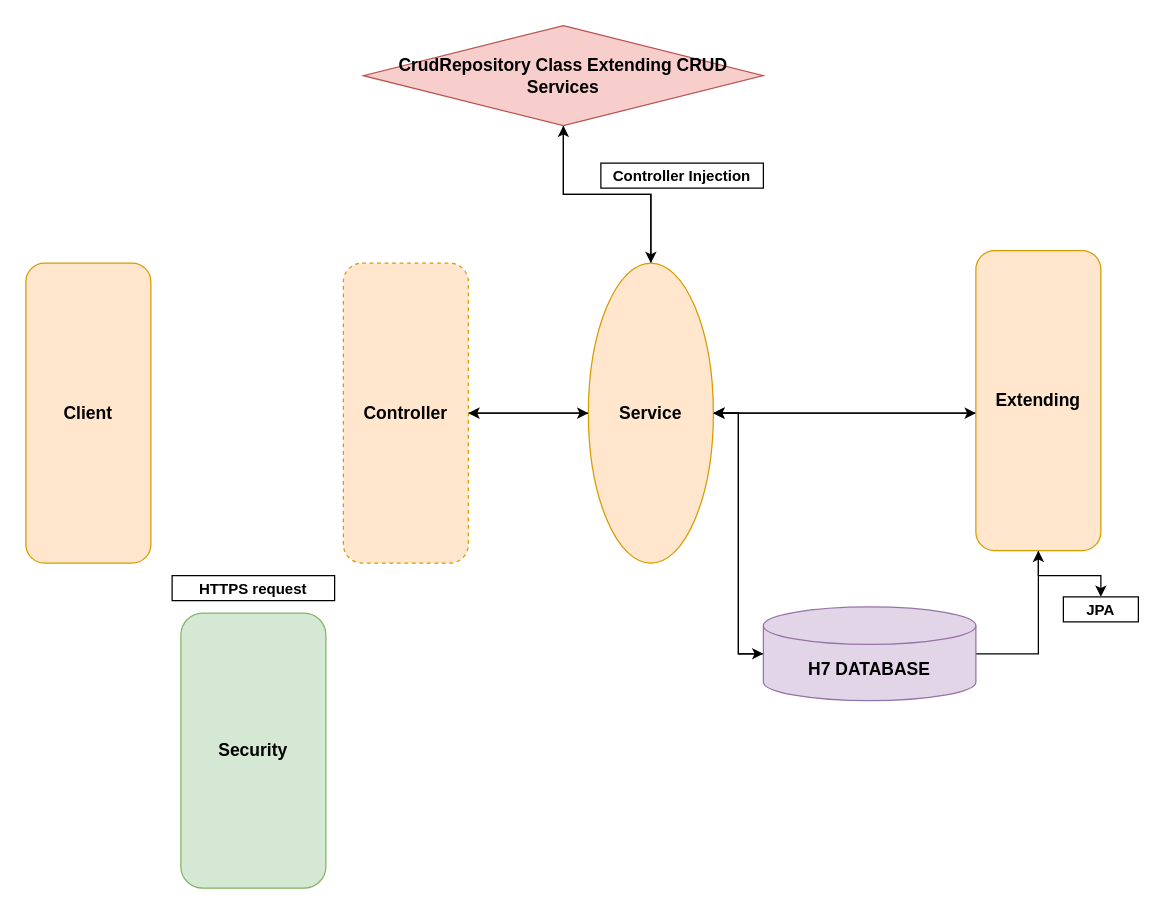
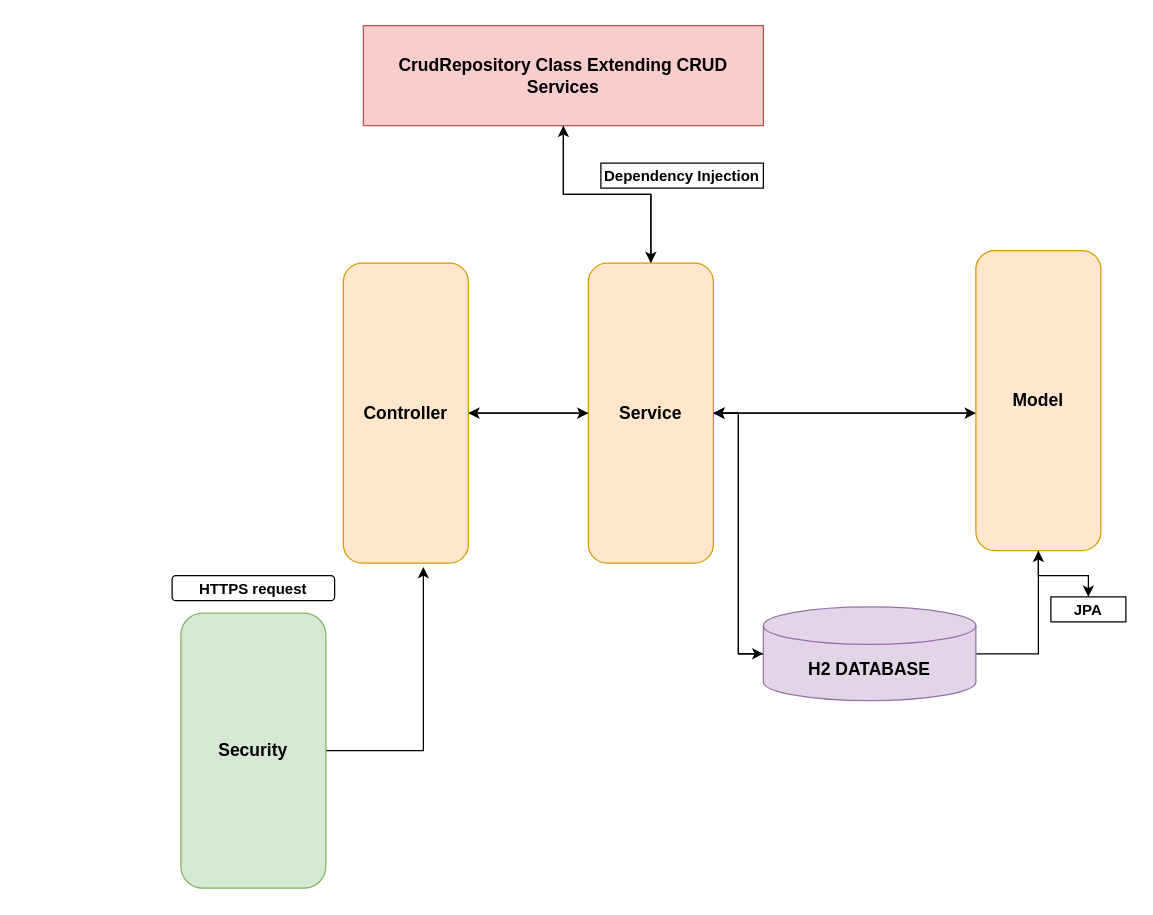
node "CrudRepository Class Extending CRUD Services": shape diamond -> rectangle
node "Controller Injection": label "Controller Injection" -> "Dependency Injection"
node "Extending": label "Extending" -> "Model"
node "Client": removed
node "Controller": style dashed -> solid
node "Service": shape ellipse -> rounded rectangle
node "HTTPS request": shape rectangle -> rounded rectangle
node "JPA": moved (1101, 609) -> (1088, 609)
node "H7 DATABASE": label "H7 DATABASE" -> "H2 DATABASE"
edge "Security" -> "Controller": added
